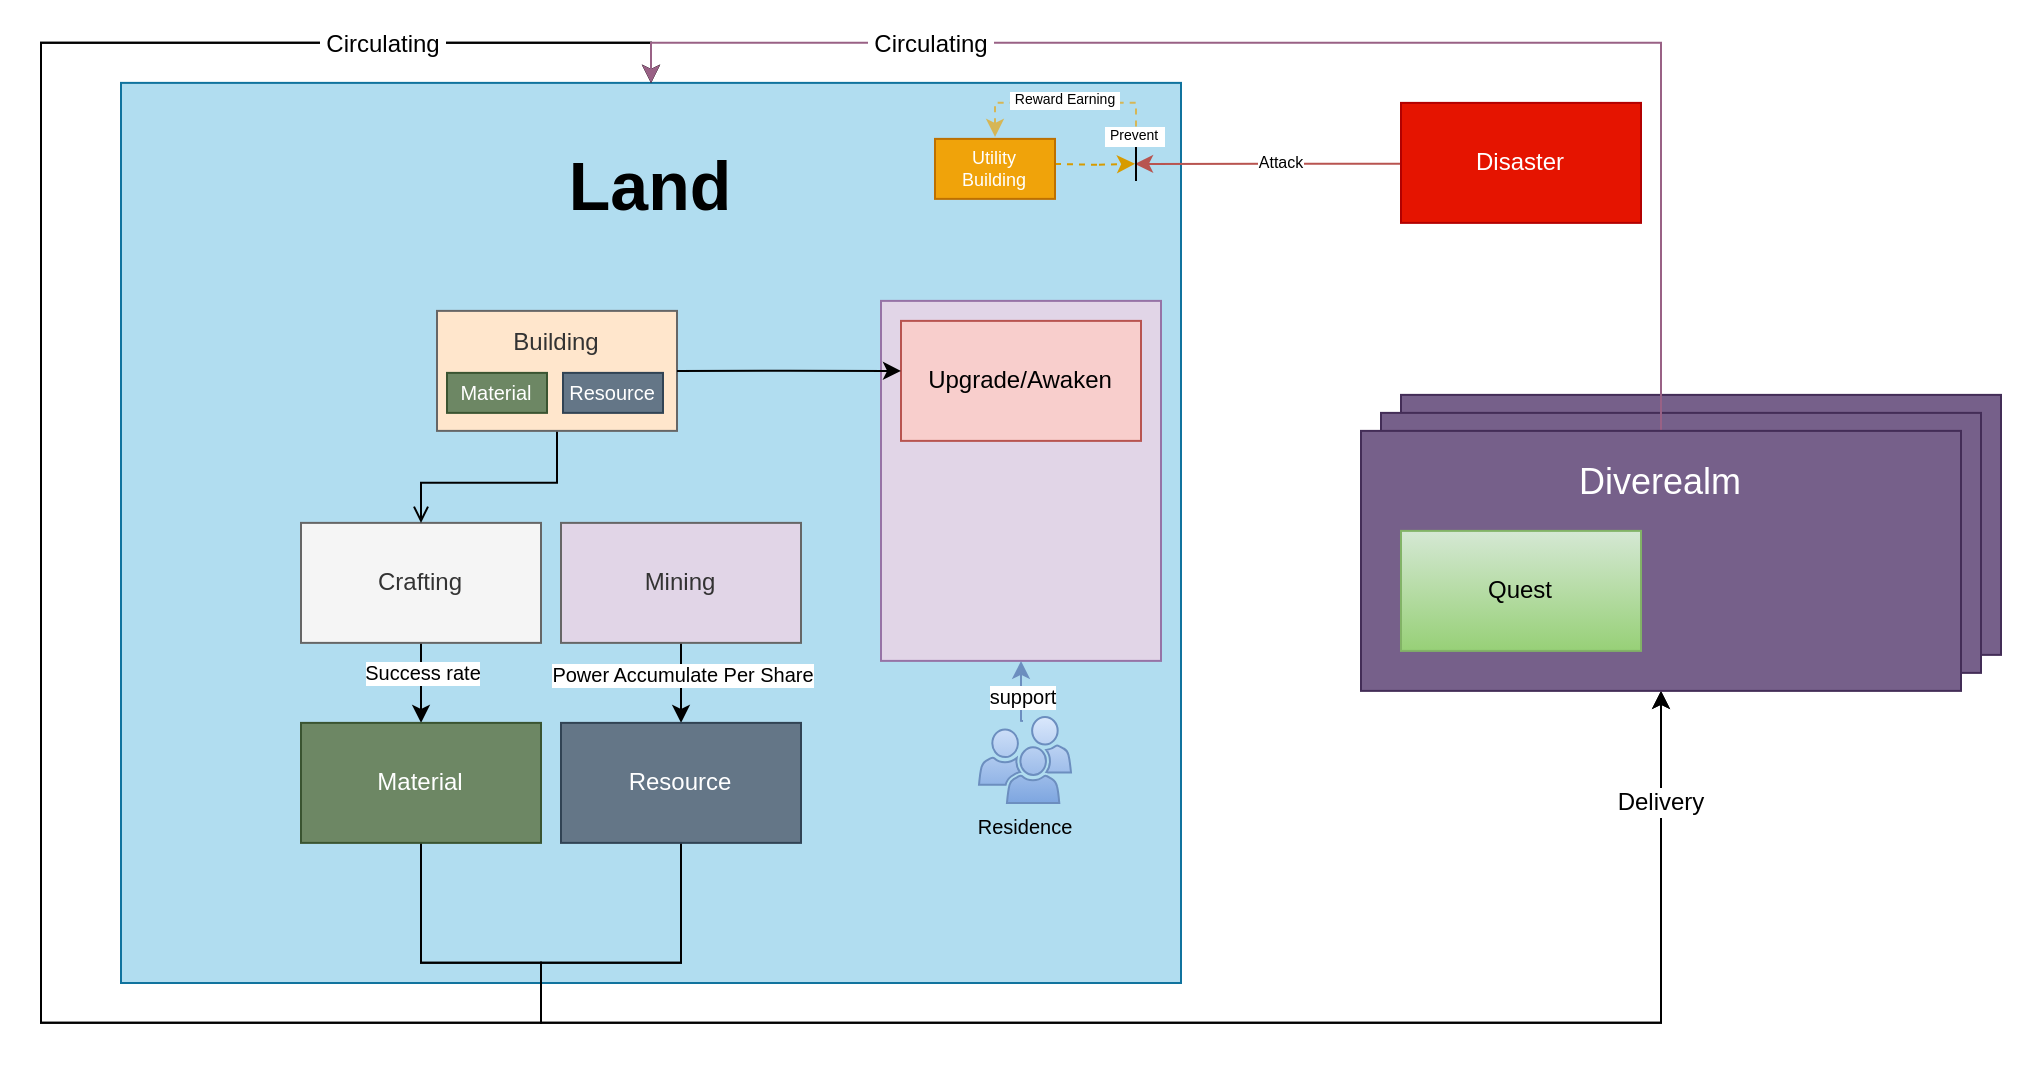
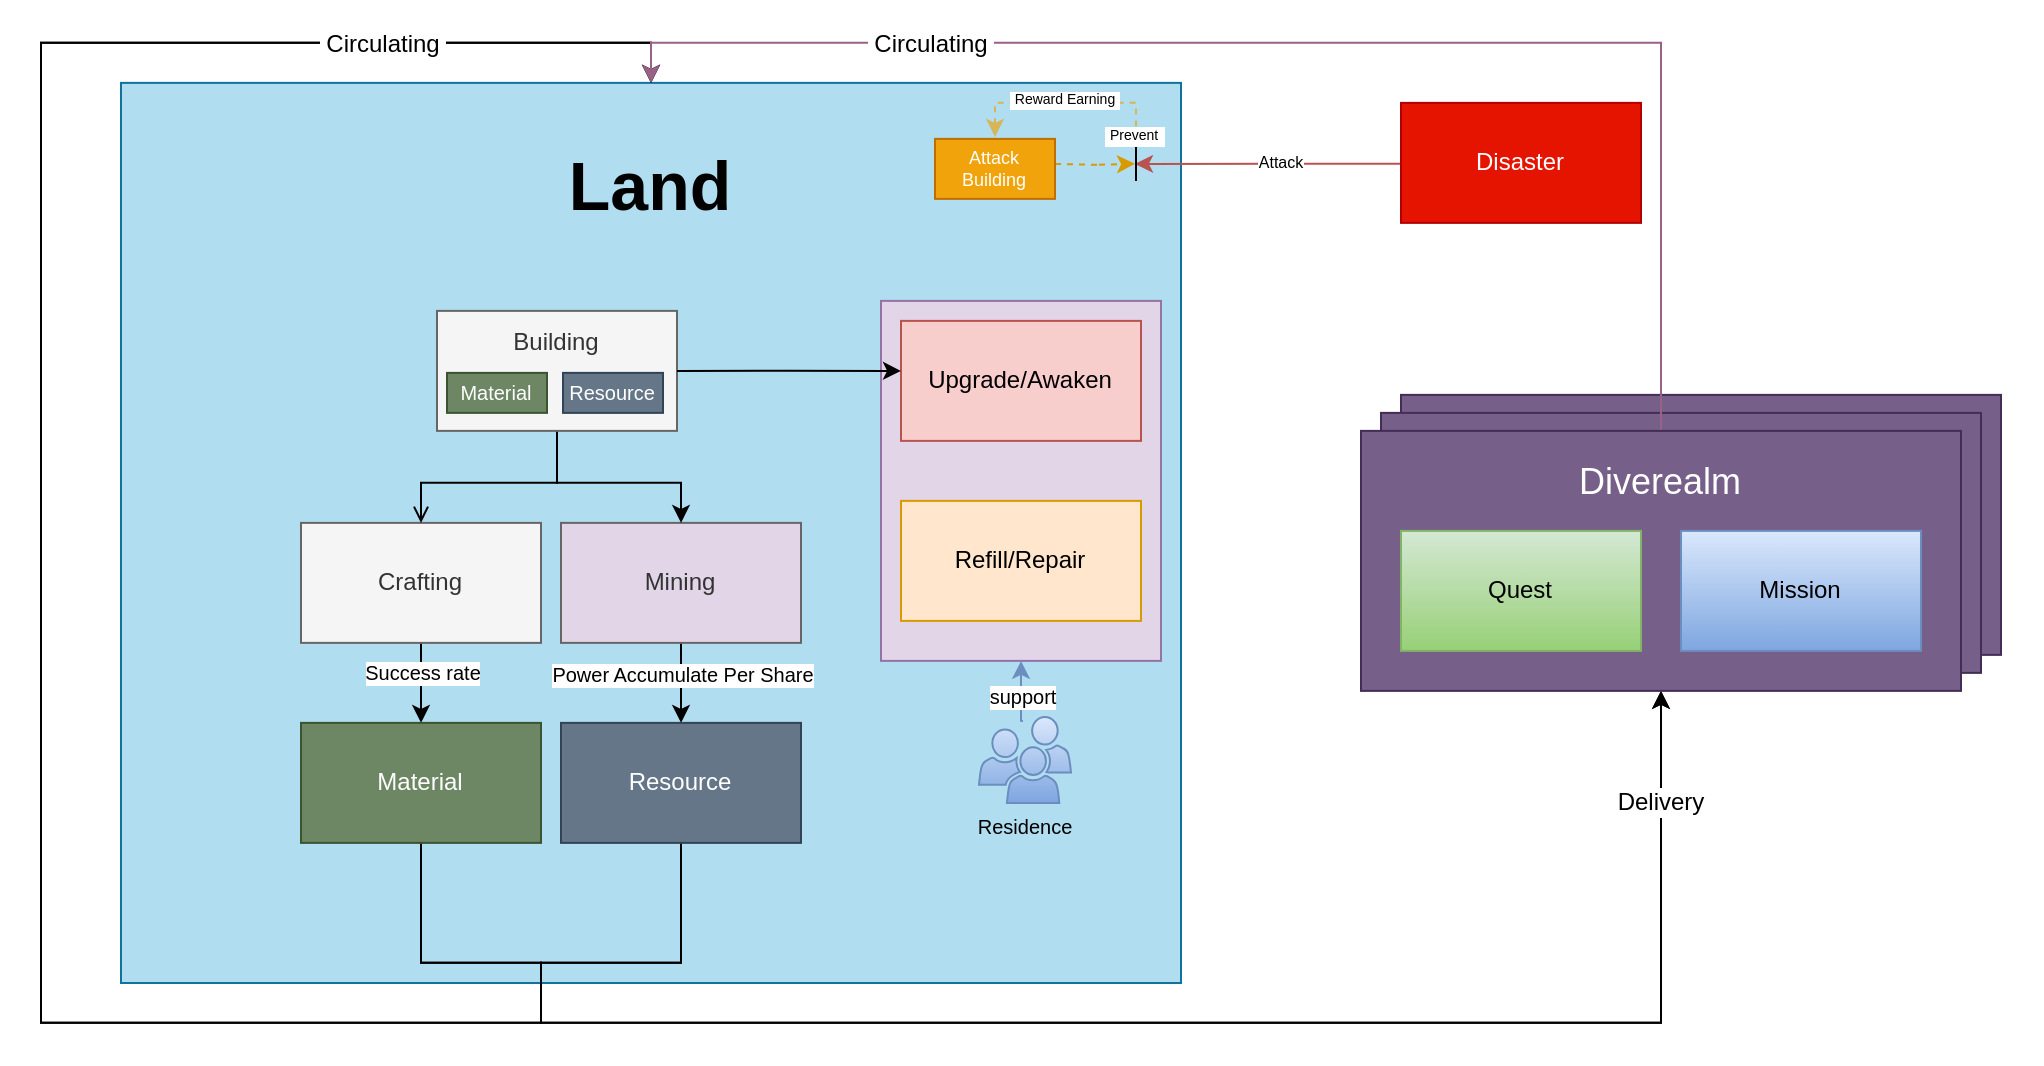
node "UtilityBuilding": label "UtilityBuilding" -> "AttackBuilding"
node "Building": fillcolor #ffe6cc -> #f5f5f5
edge "Building" -> "Mining": added
node "Refill/Repair": added
node "Mission": added
